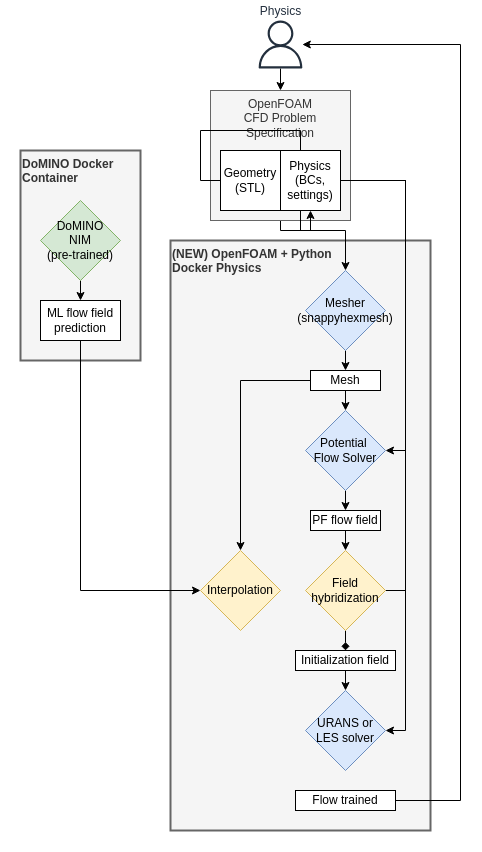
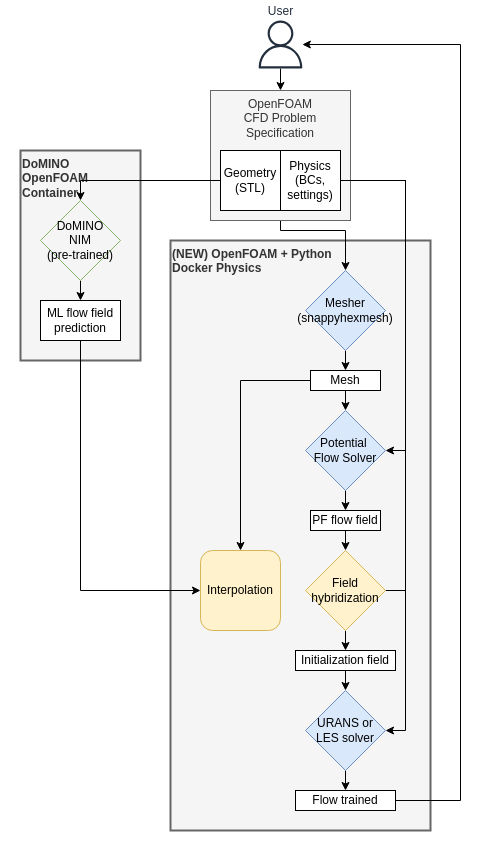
node "Physics": label "Physics" -> "User"
edge "Geometry (STL)" -> "Physics (BCs, settings)": now "Geometry (STL)" -> "DoMINO NIM (pre-trained)"
node "DoMINO Docker Container": label "DoMINO Docker Container" -> "DoMINO OpenFOAM Container"
node "DoMINO NIM (pre-trained)": fillcolor #d5e8d4 -> #f5f5f5
node "Interpolation": shape diamond -> rounded rectangle
edge "Field hybridization" -> "Initialization field": arrowhead diamond -> classic
edge "URANS or LES solver" -> "Flow trained": added
